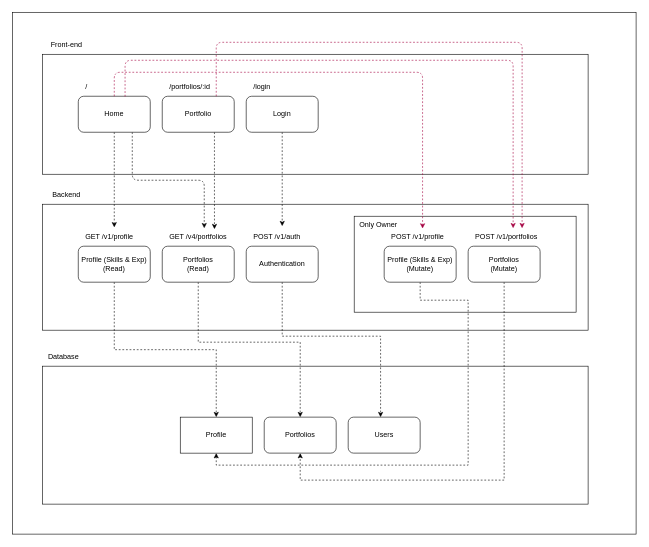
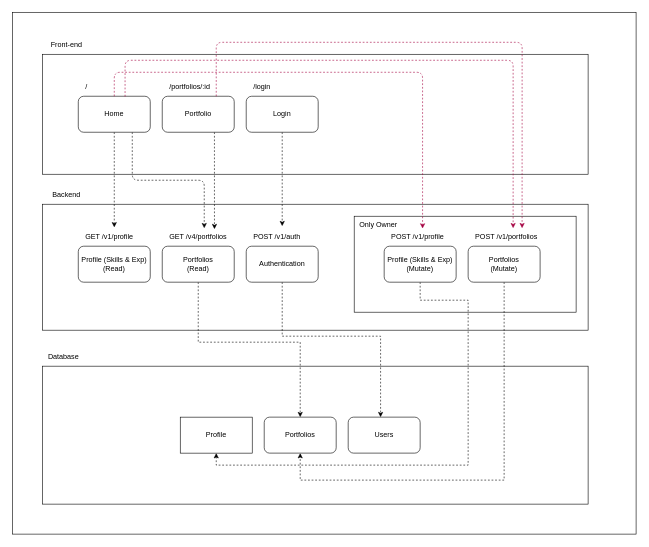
edge "Profile (Skills & Exp) (Read)" -> "Profile": removed
